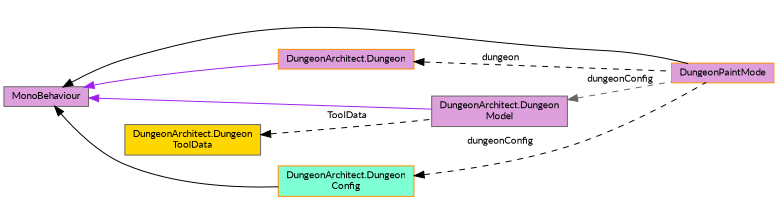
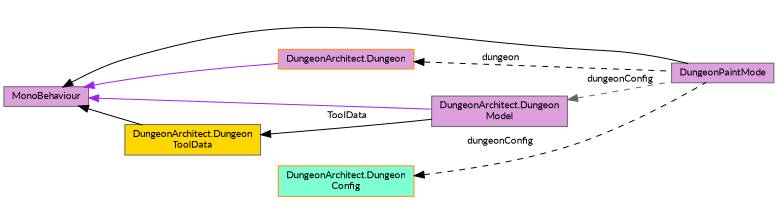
node "DungeonPaintMode": color darkorange -> gray40
edge "DungeonArchitect.Dungeon Model" -> "DungeonArchitect.Dungeon ToolData": style dashed -> solid
edge "DungeonArchitect.Dungeon Config" -> "MonoBehaviour": now "DungeonArchitect.Dungeon ToolData" -> "MonoBehaviour"
